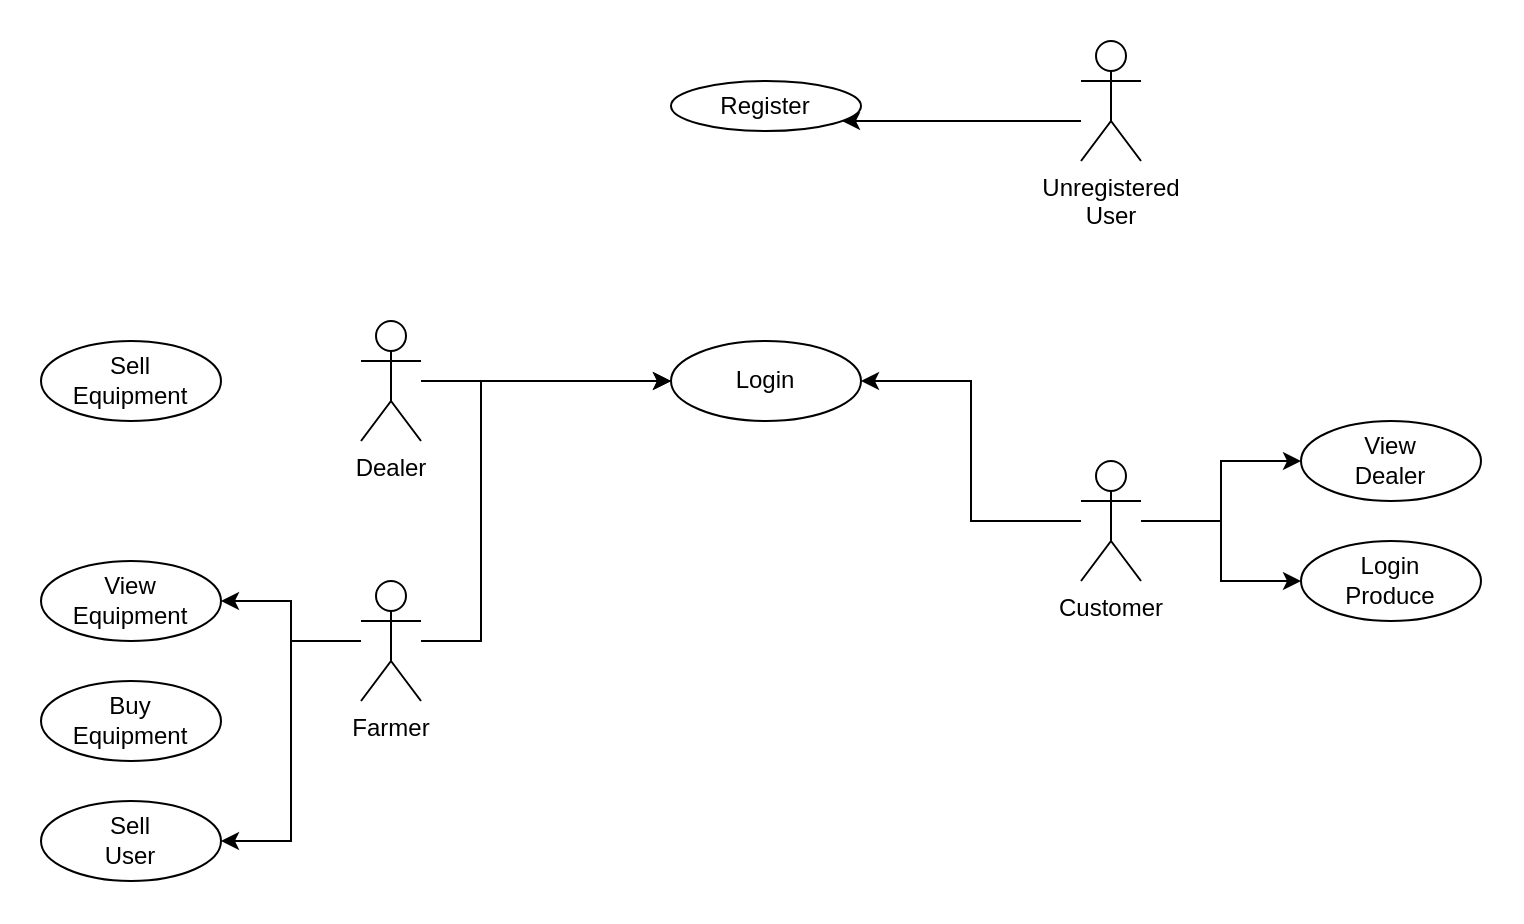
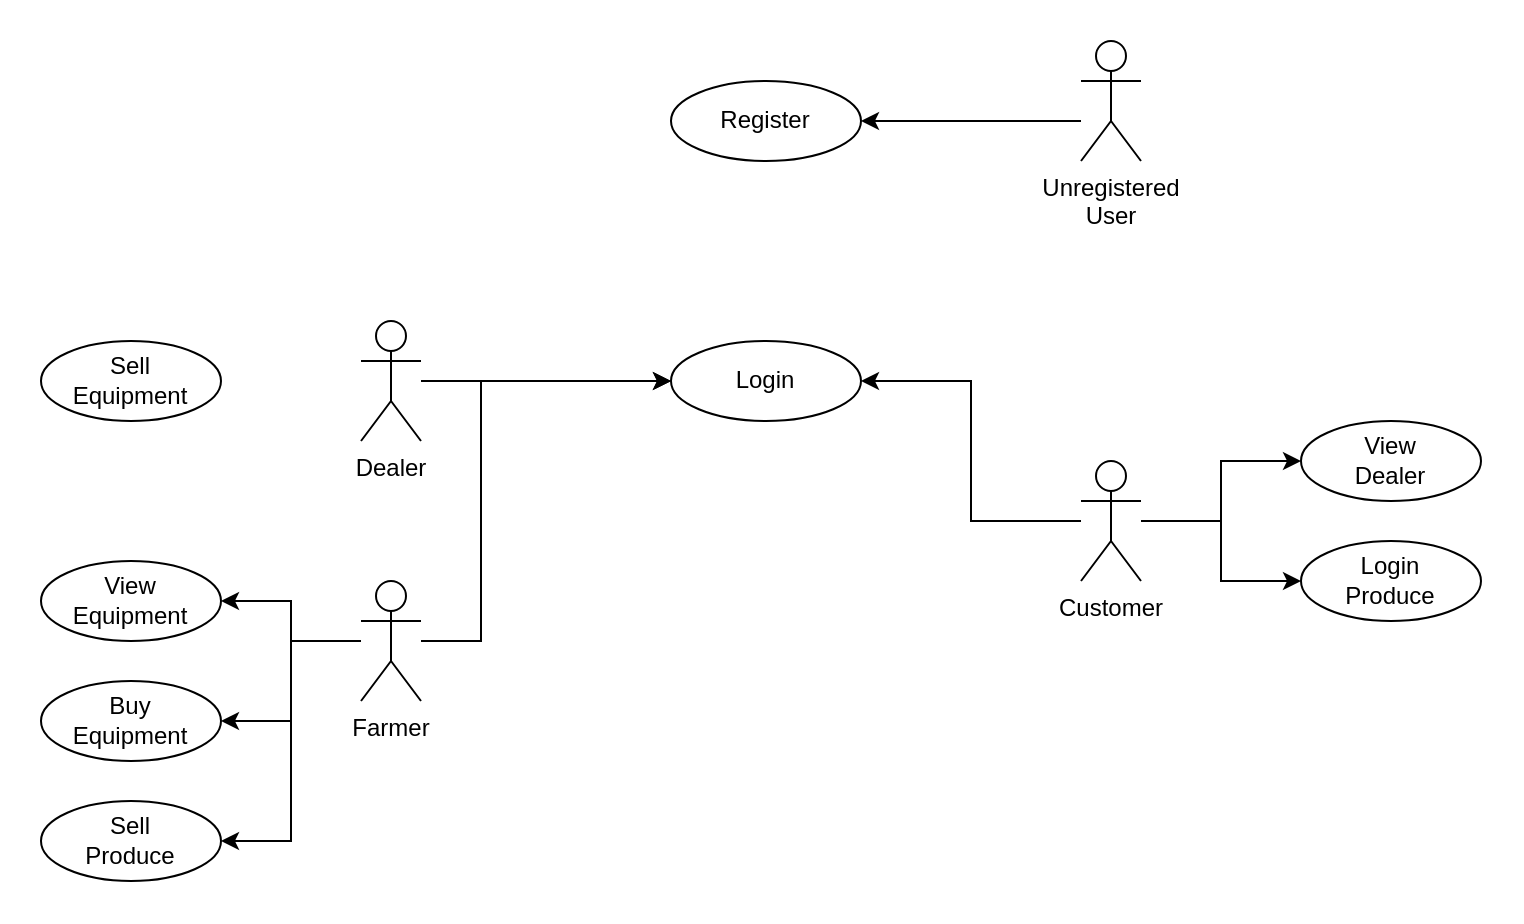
node "Register": size 190x50 -> 190x80
edge "Farmer" -> "Buy Equipment": added
node "Sell User": label "Sell User" -> "Sell Produce"
